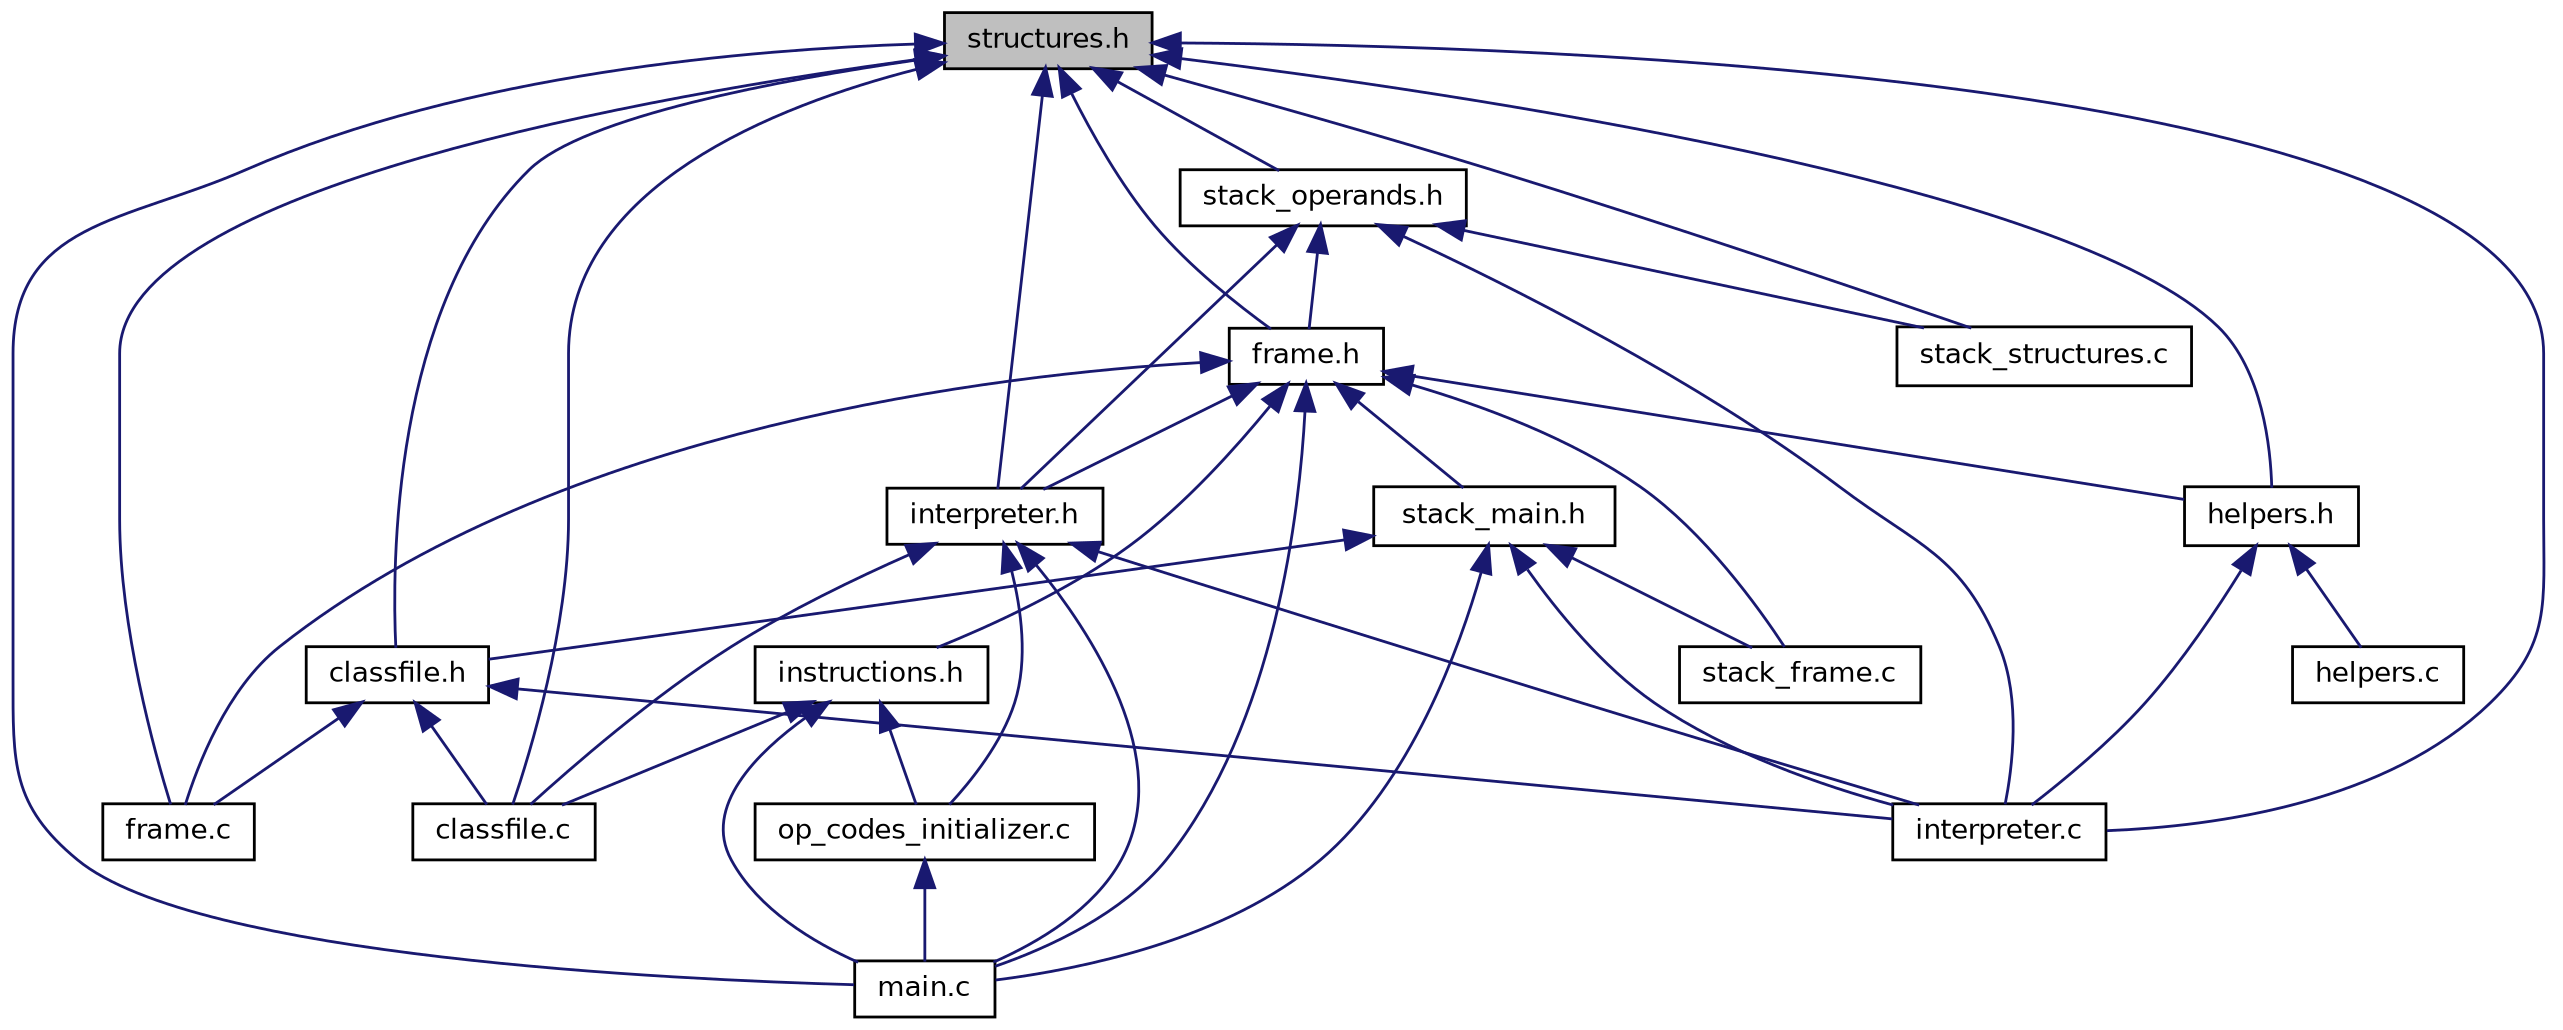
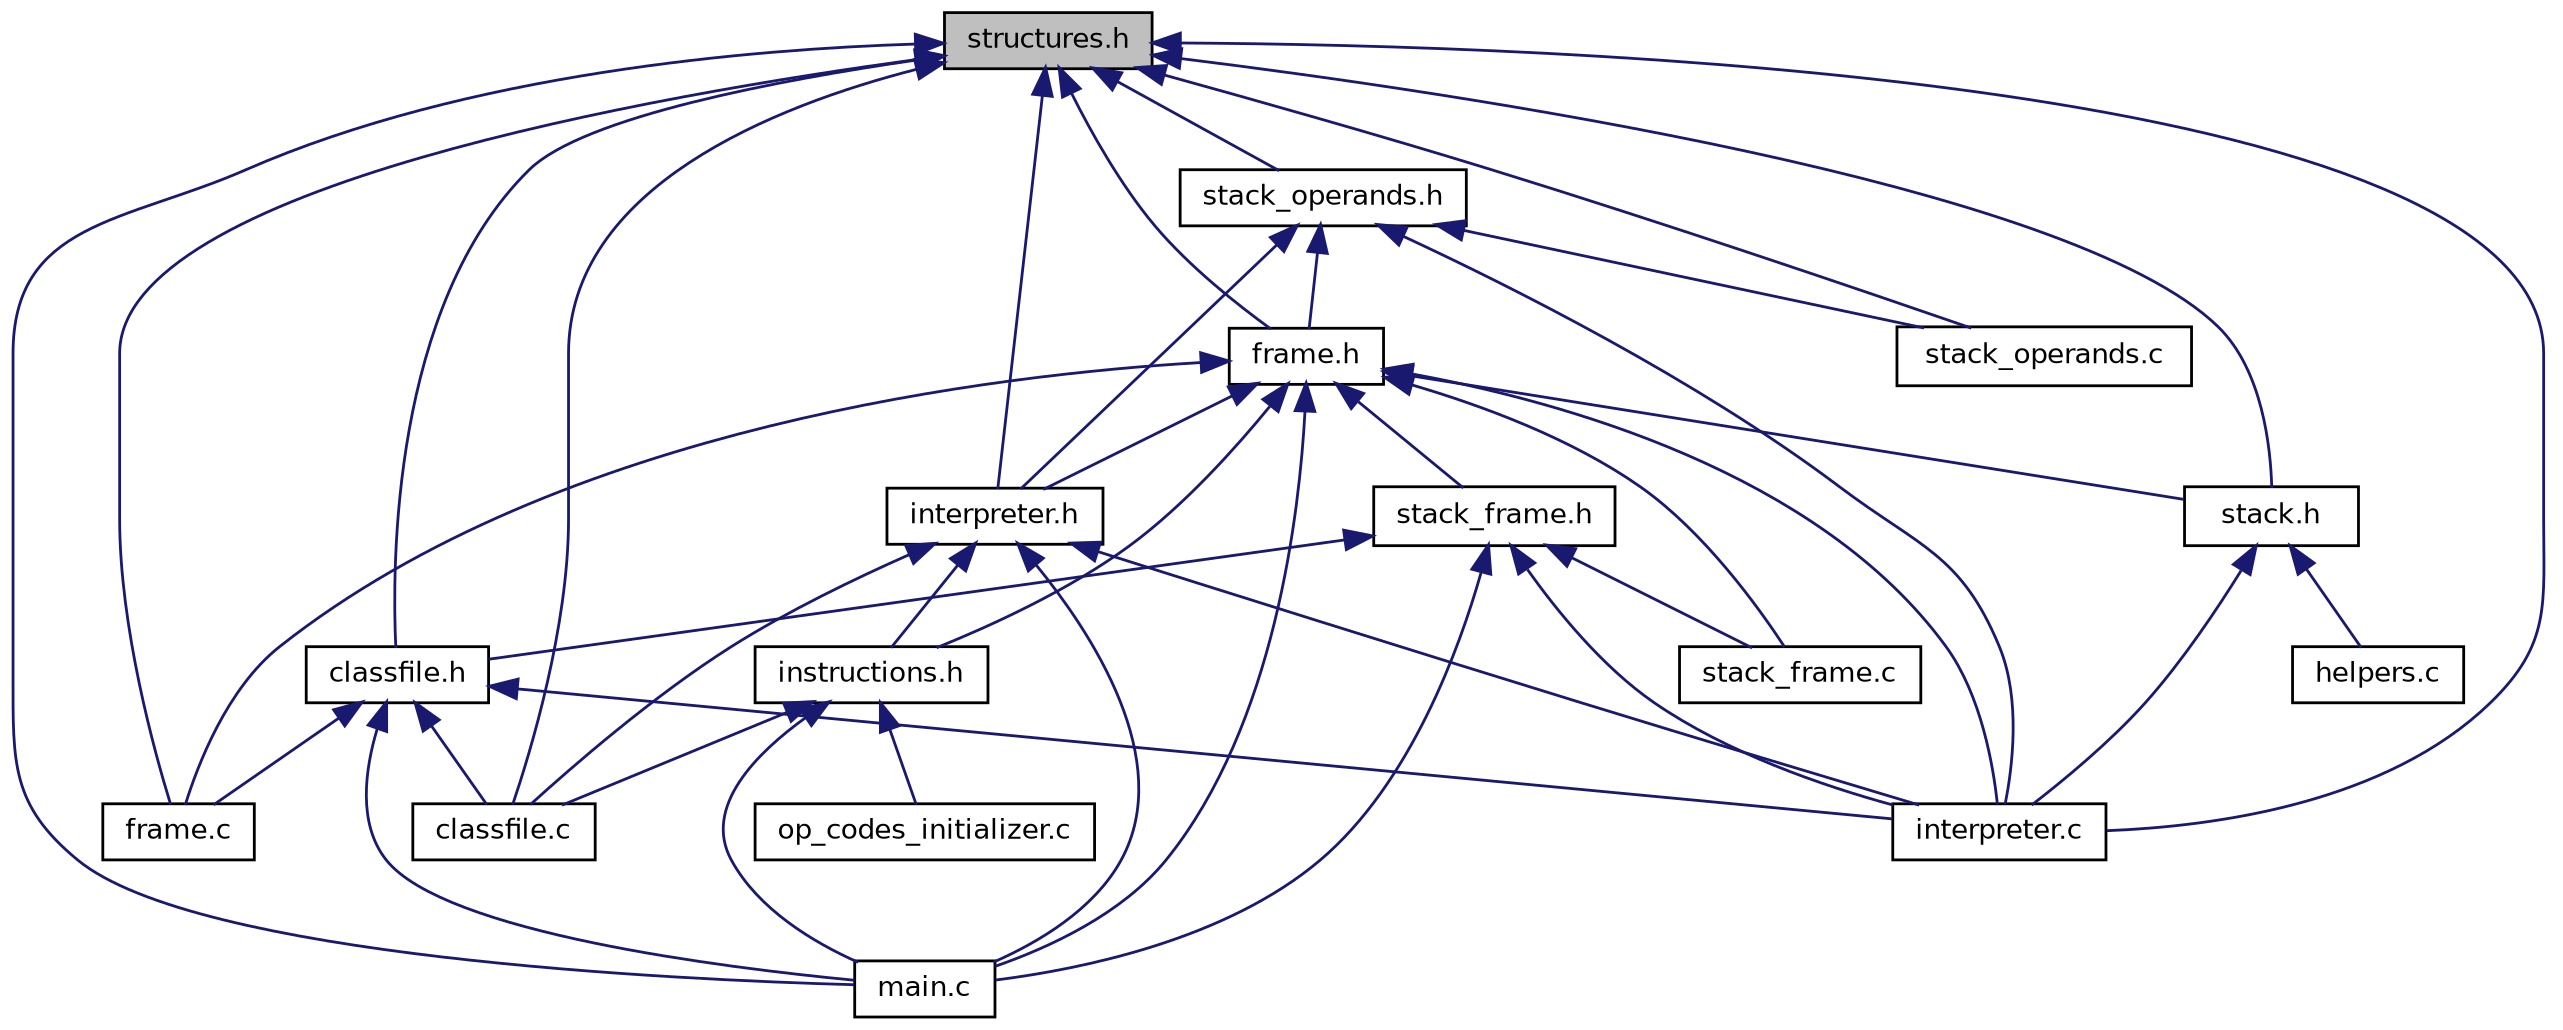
node "stack_structures.c": label "stack_structures.c" -> "stack_operands.c"
edge "interpreter.c" -> "frame.h": added
node "stack_main.h": label "stack_main.h" -> "stack_frame.h"
node "helpers.h": label "helpers.h" -> "stack.h"
edge "op_codes_initializer.c" -> "interpreter.h": now "instructions.h" -> "interpreter.h"
edge "main.c" -> "op_codes_initializer.c": now "main.c" -> "classfile.h"
